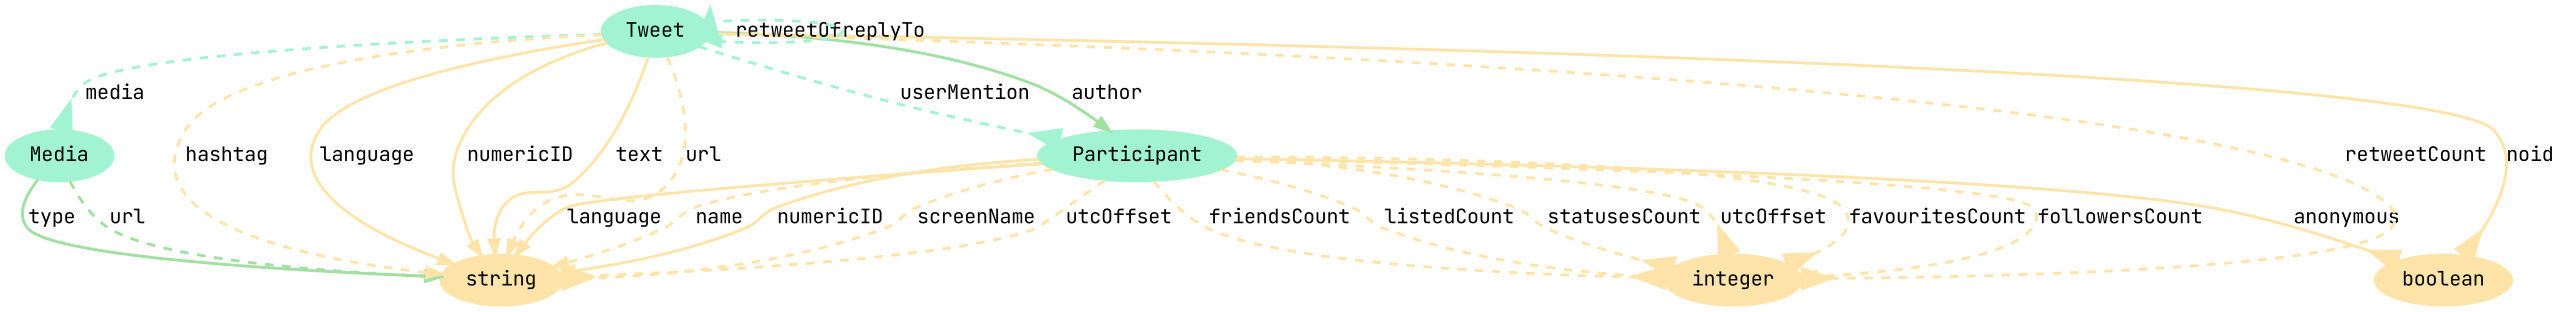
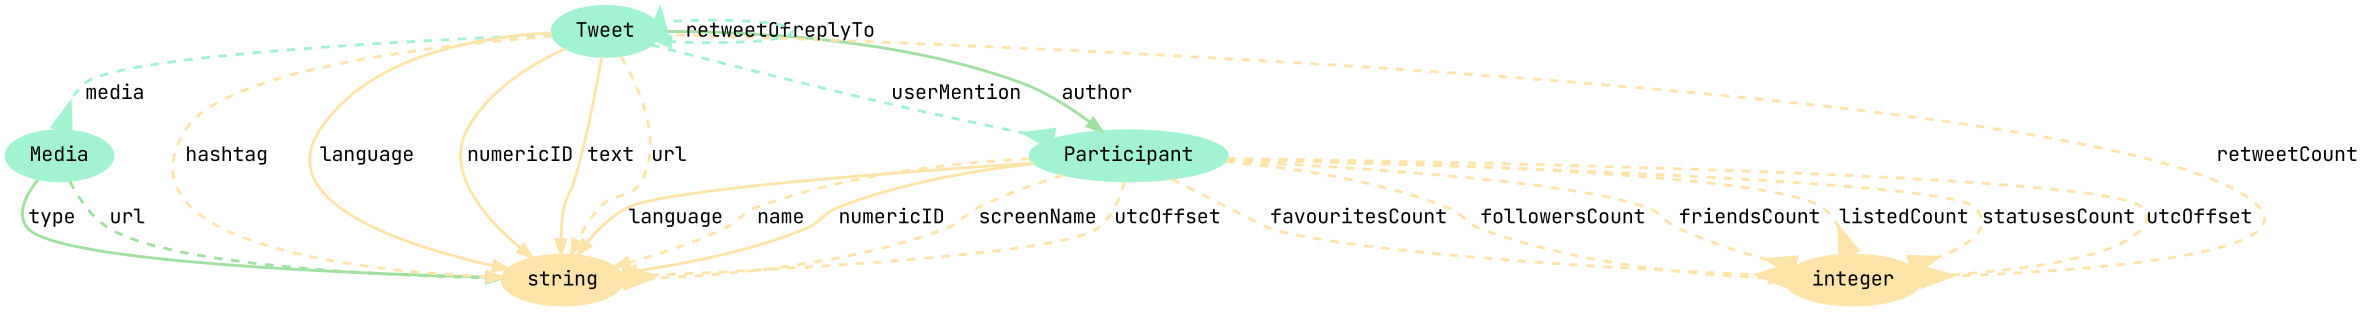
node "boolean": removed
